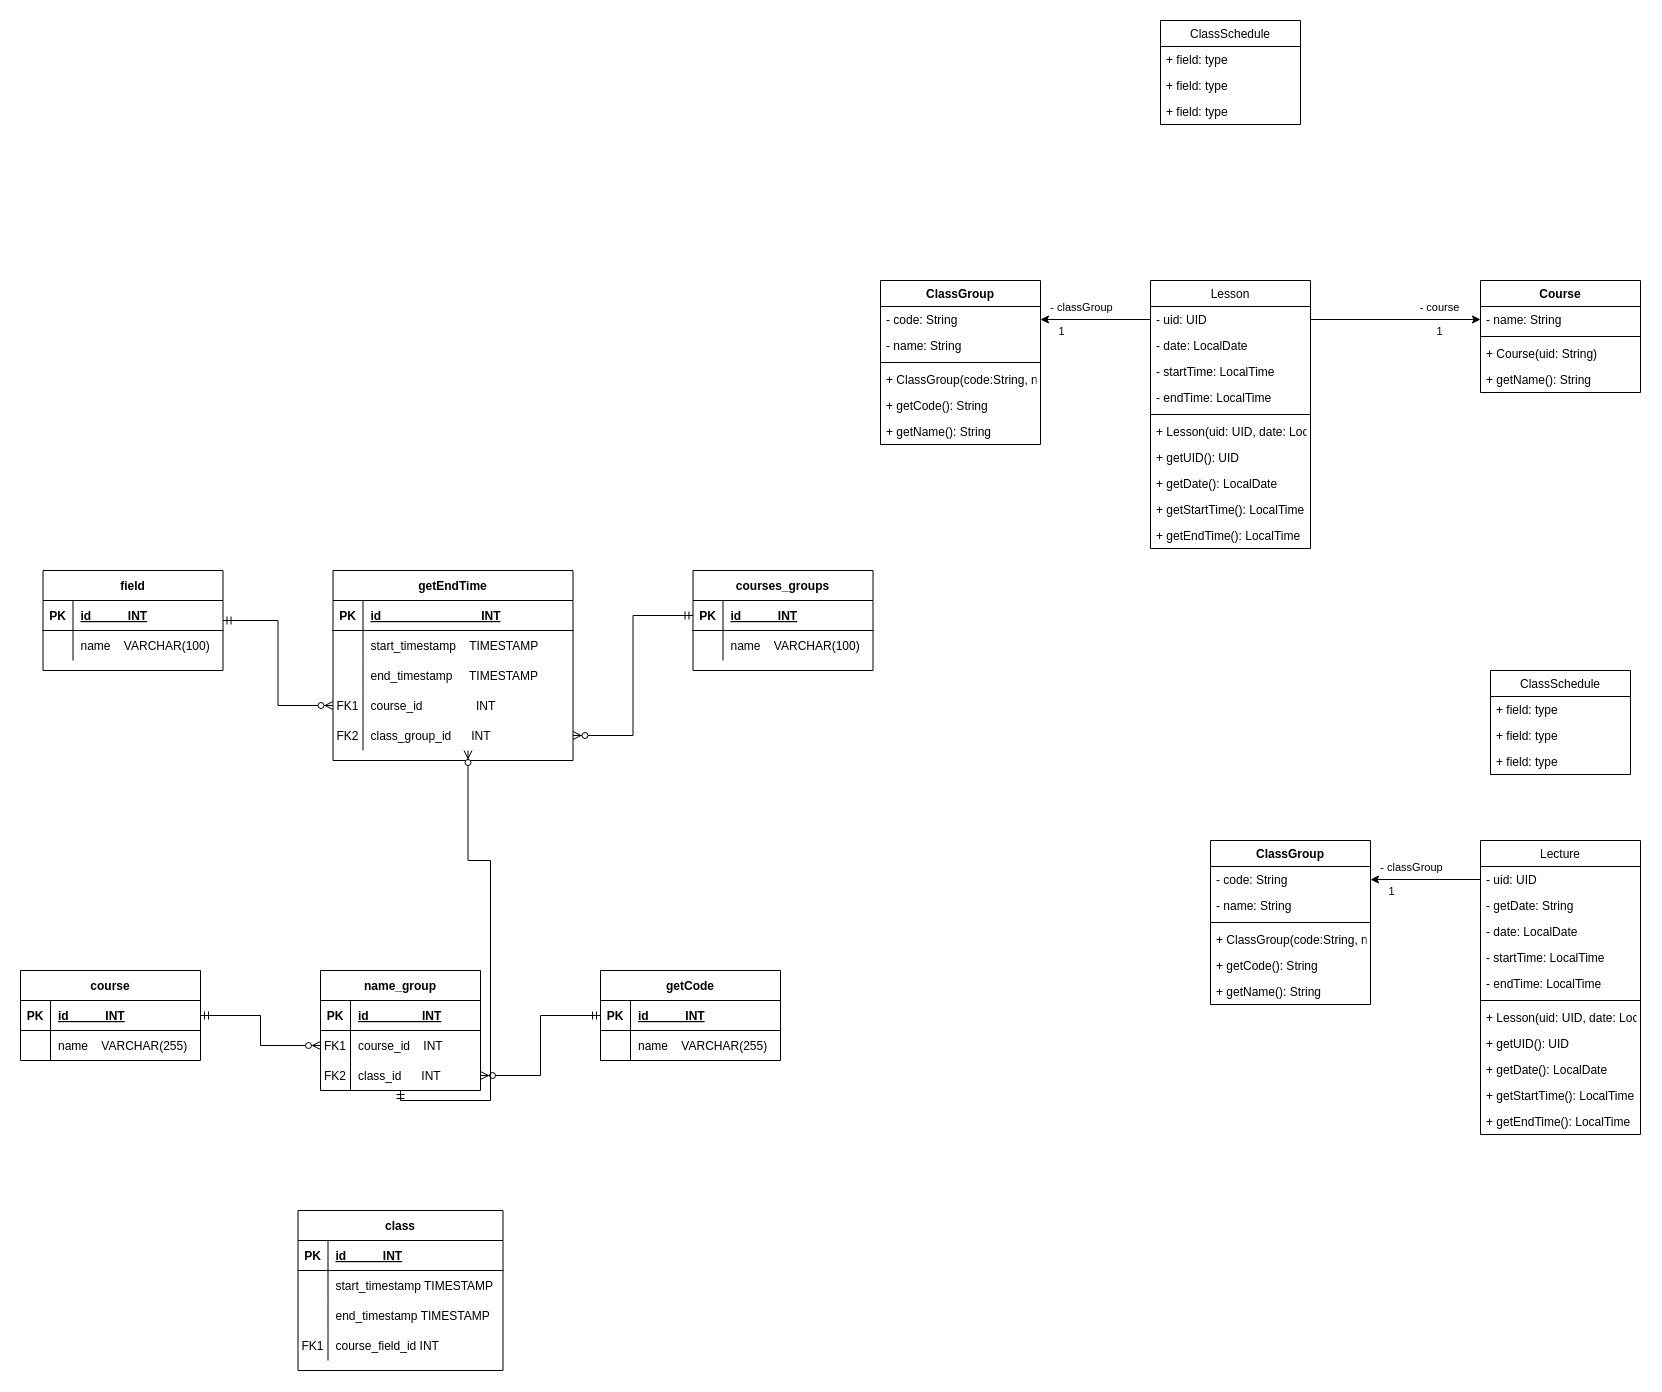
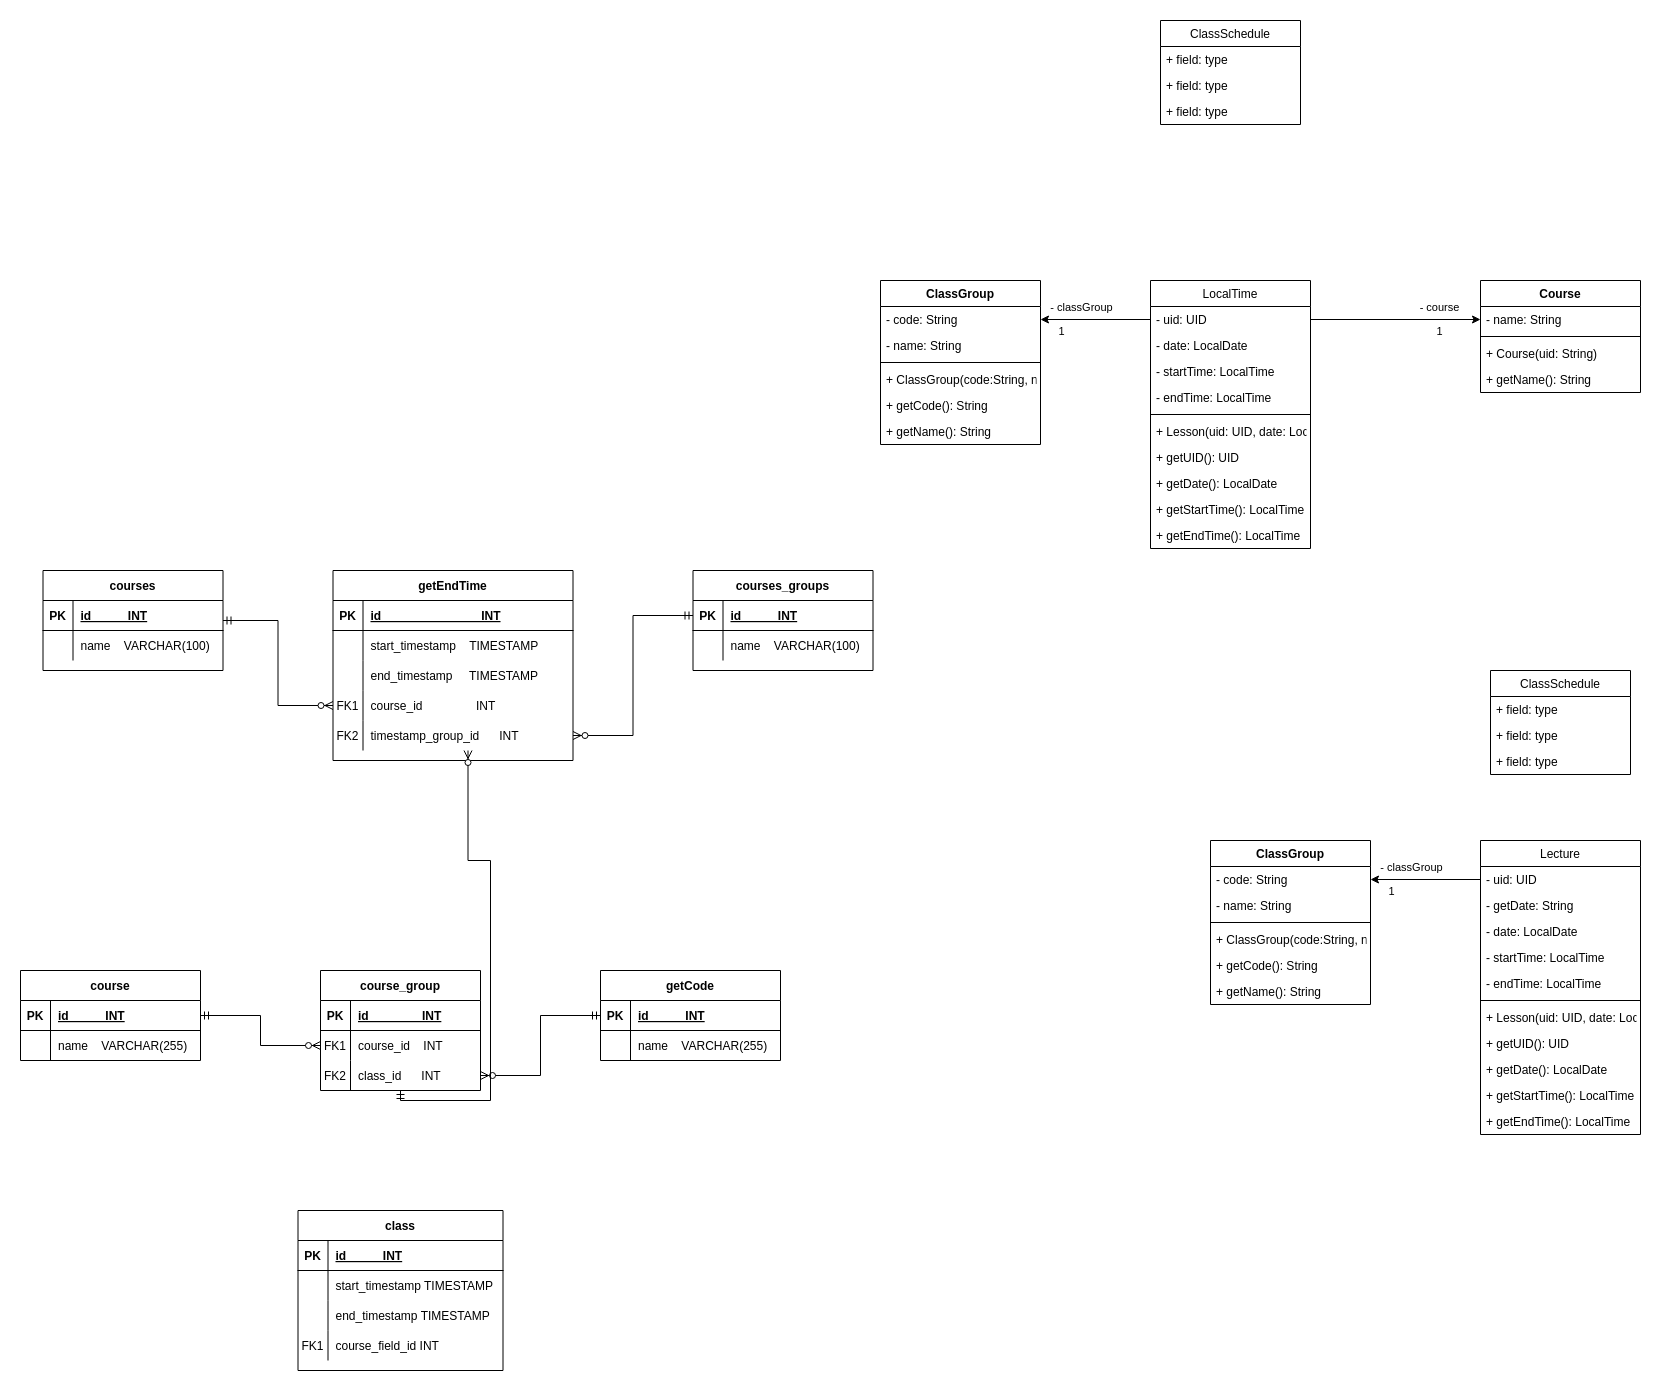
node "Lesson": label "Lesson" -> "LocalTime"
node "field": label "field" -> "courses"
node "class_group_id INT": label "class_group_id INT" -> "timestamp_group_id INT"
node "name_group": label "name_group" -> "course_group"
